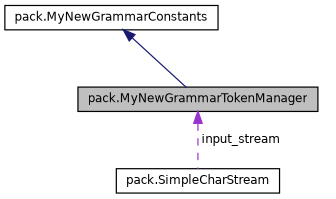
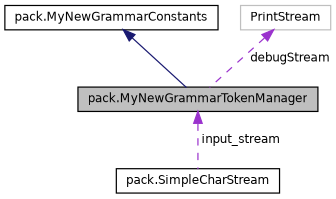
node "PrintStream": added
